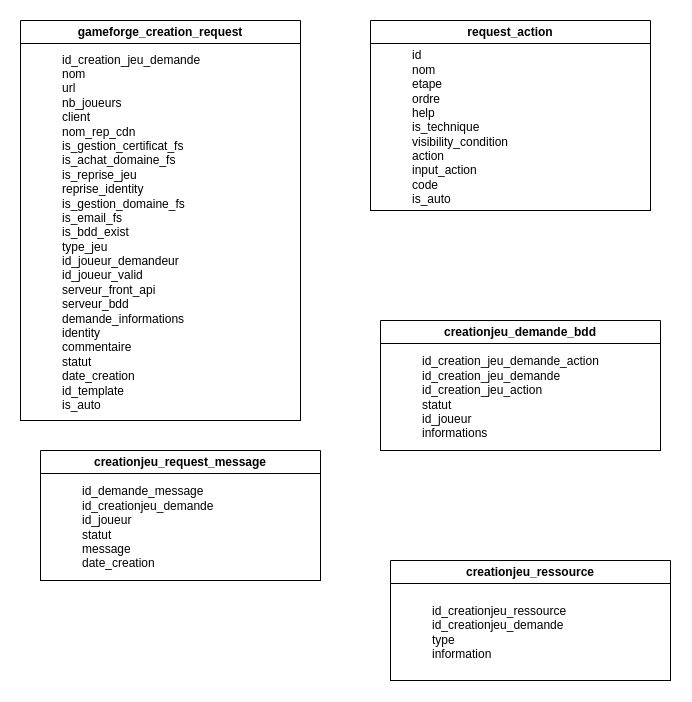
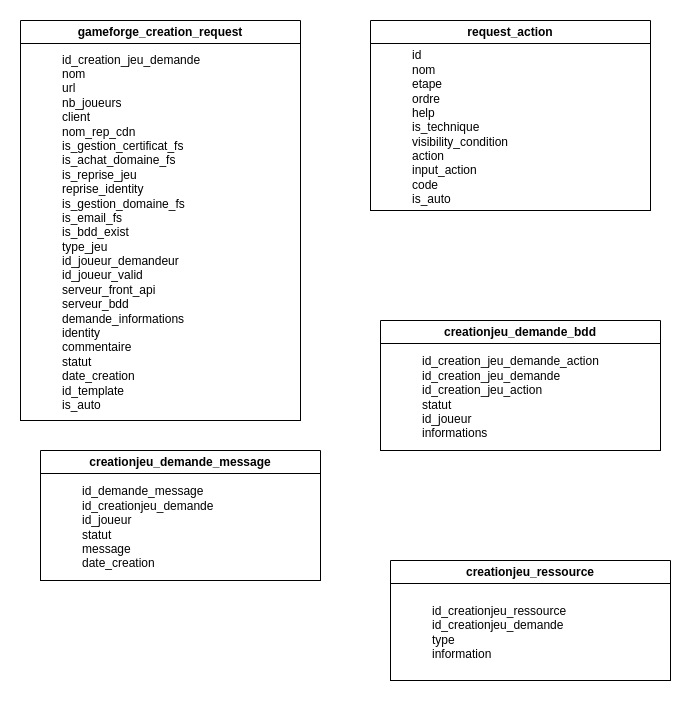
node "creationjeu_request_message": label "creationjeu_request_message" -> "creationjeu_demande_message"
